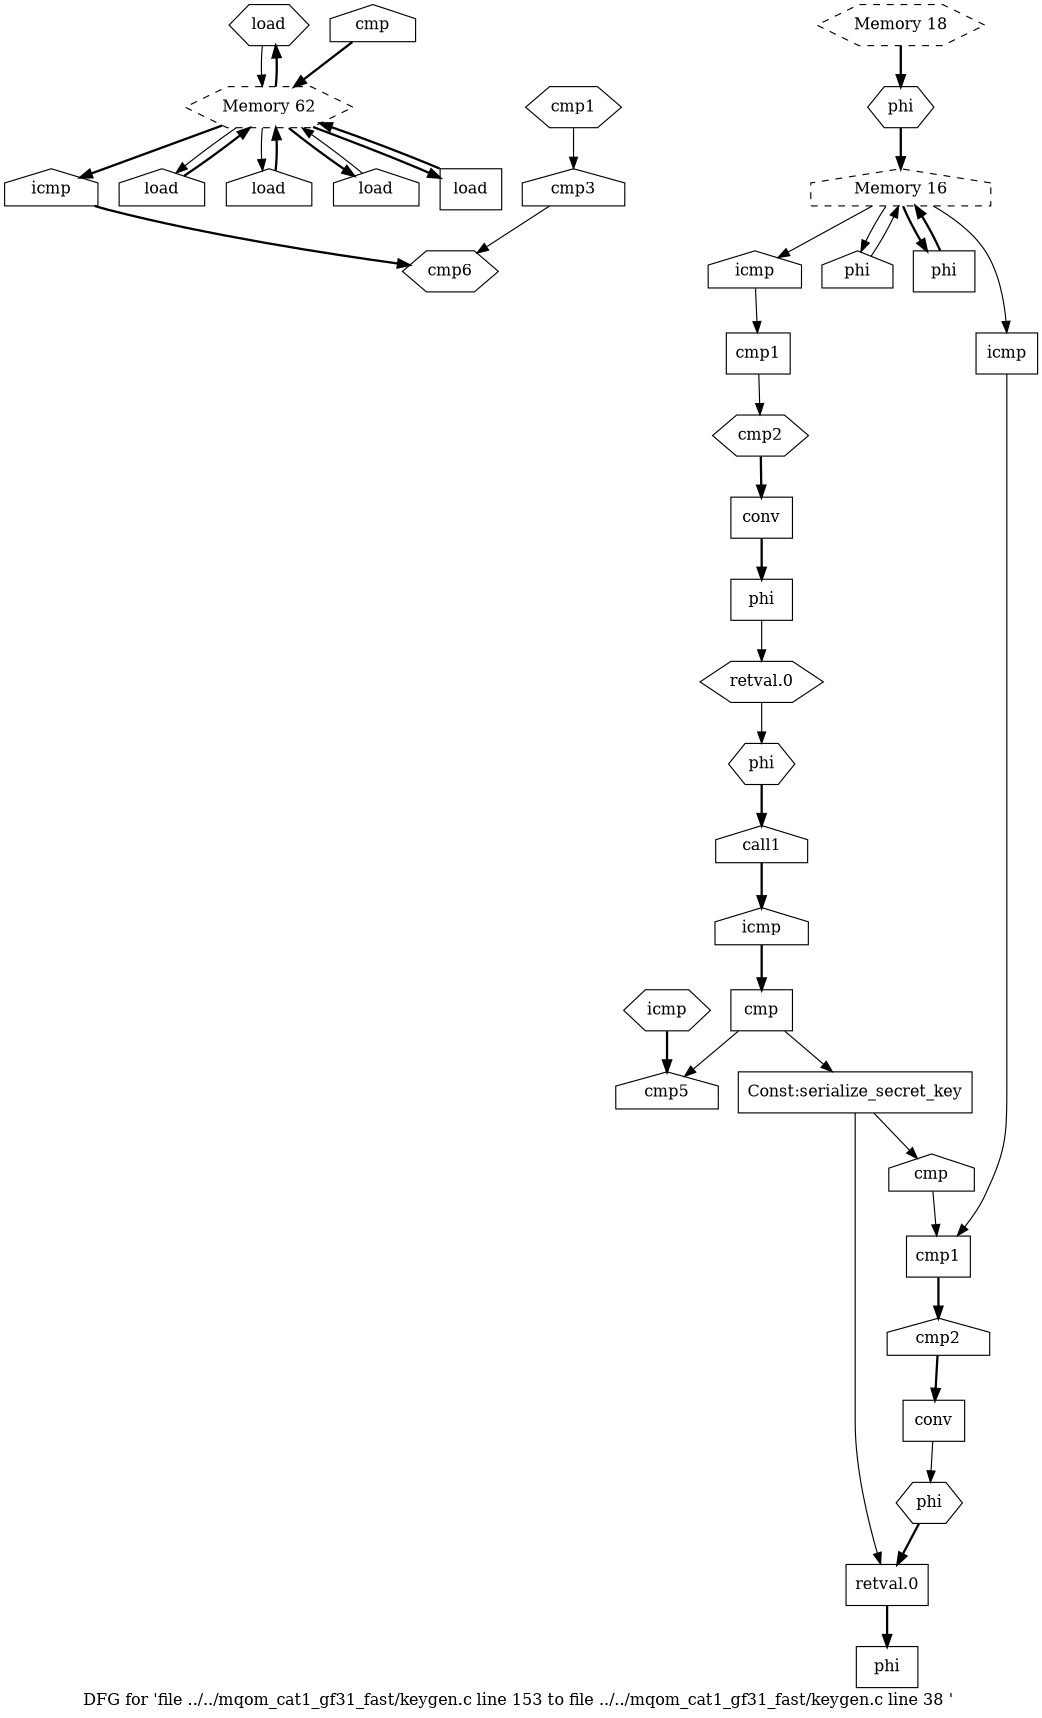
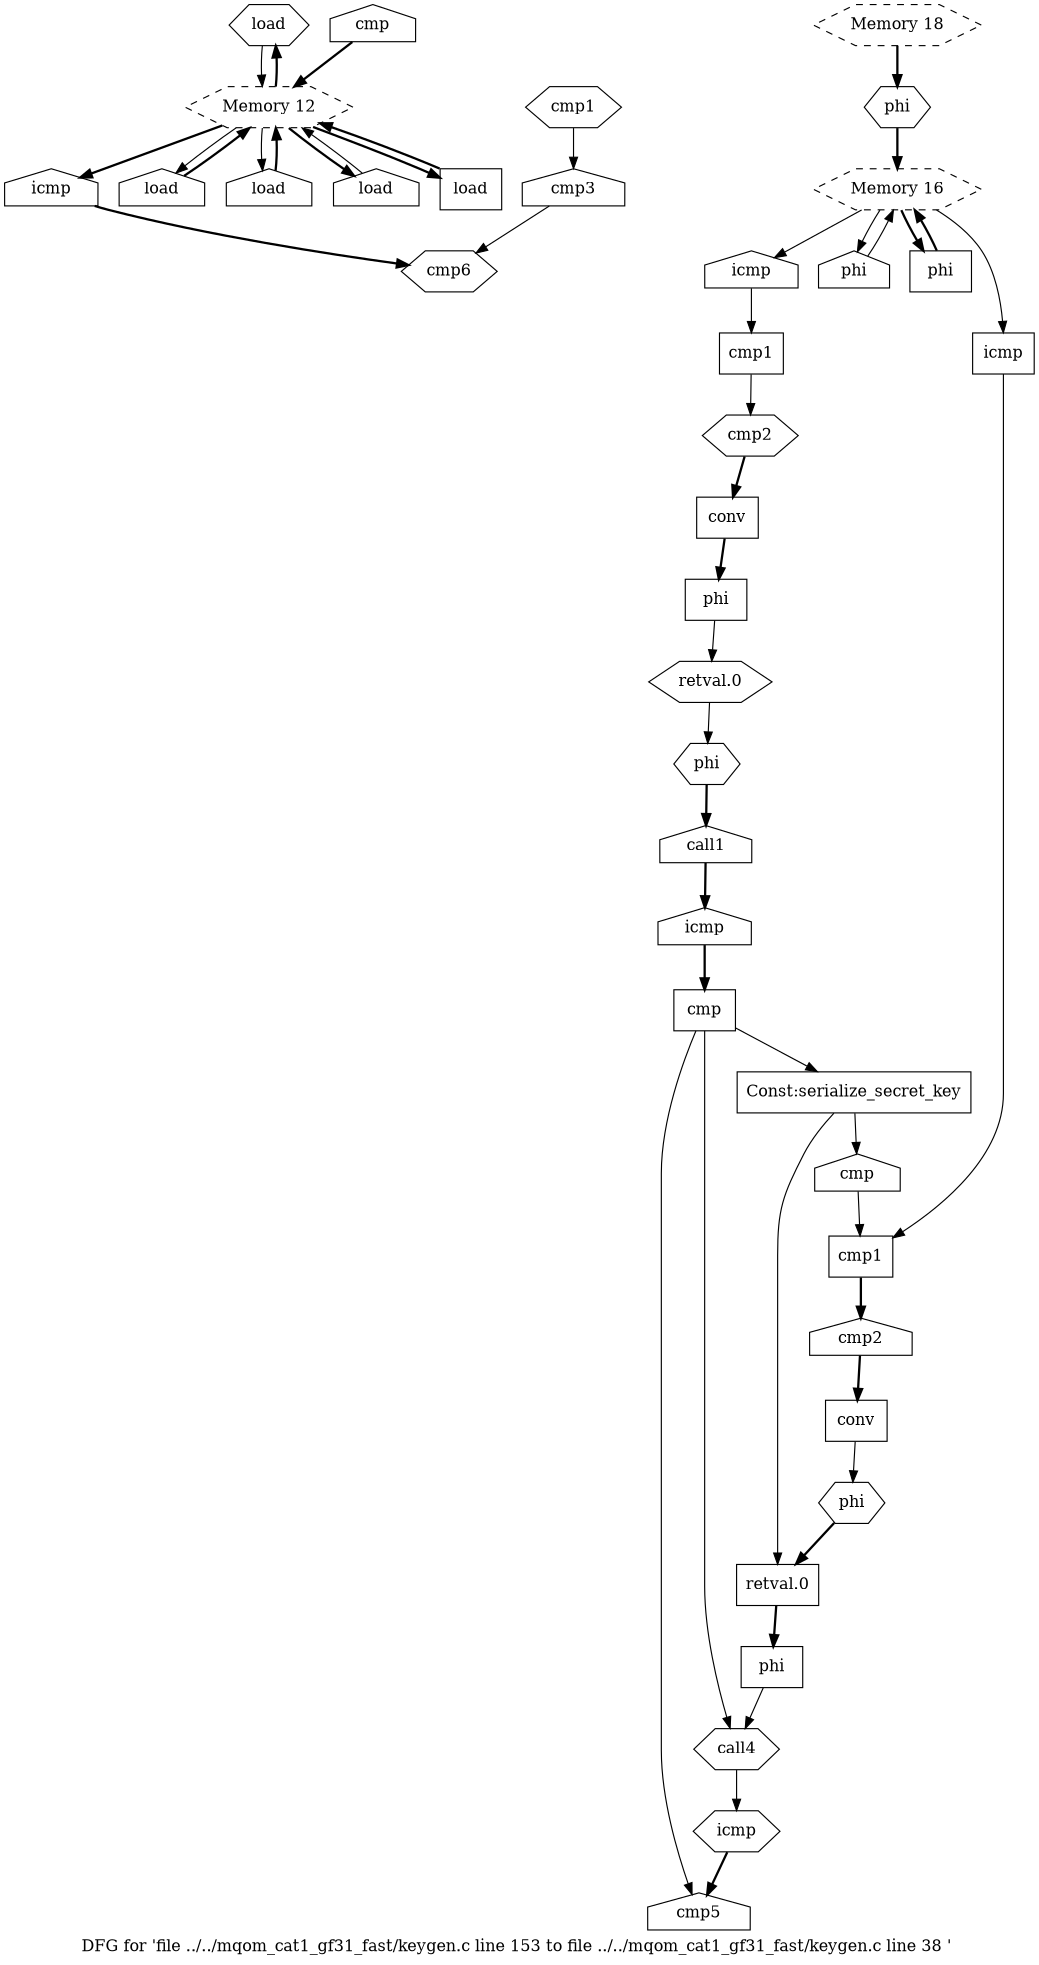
node "Memory 62": label "Memory 62" -> "Memory 12"
node "Memory 16": shape house -> hexagon
node "call4": added
